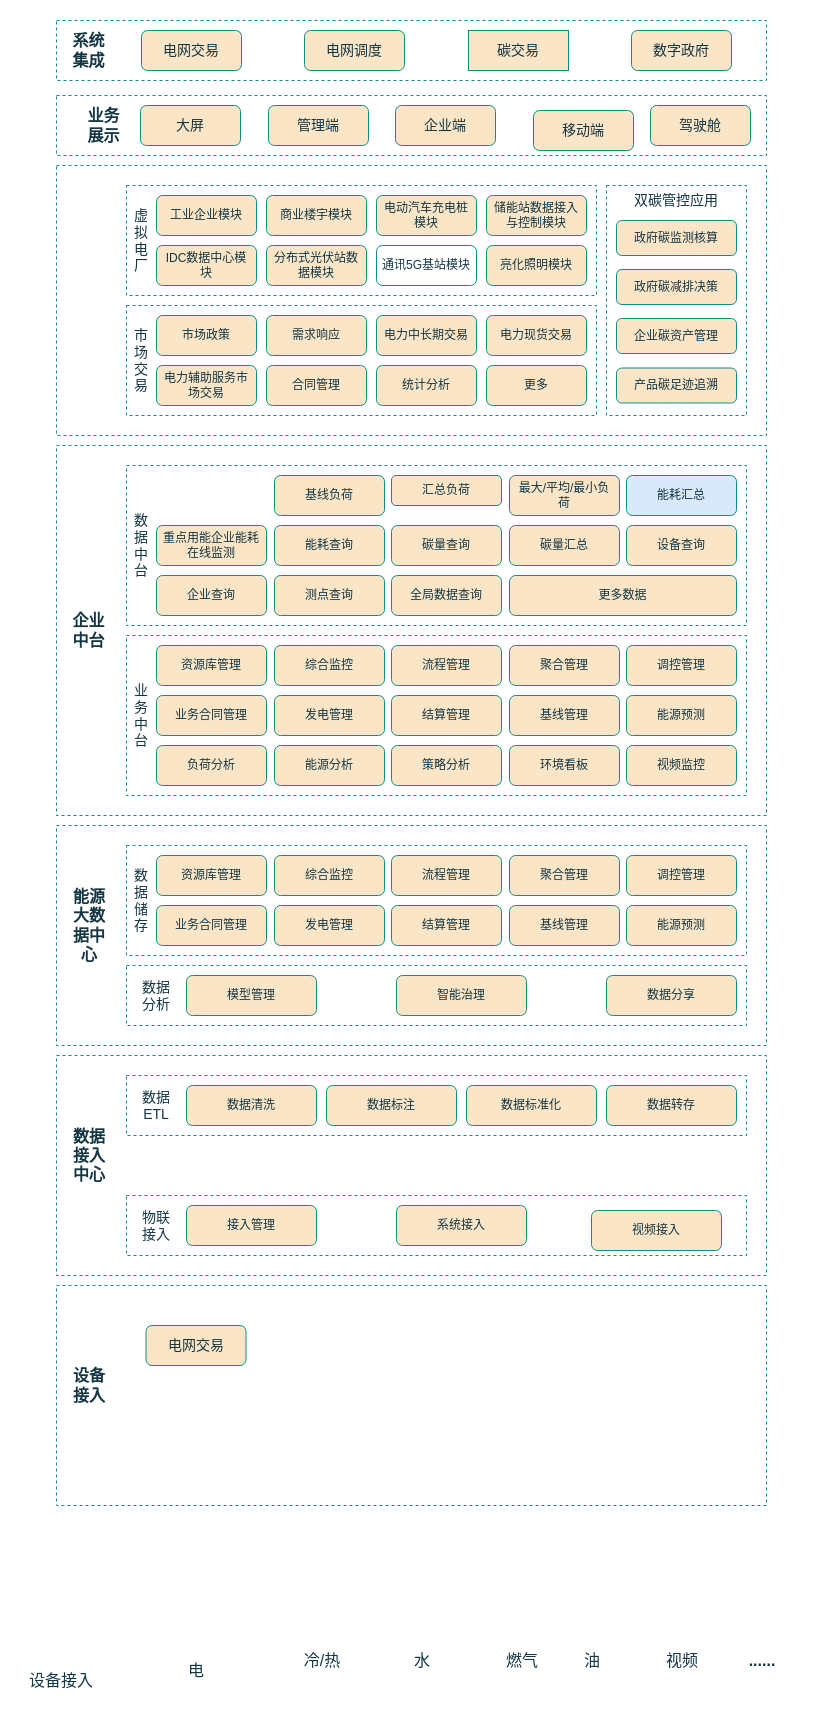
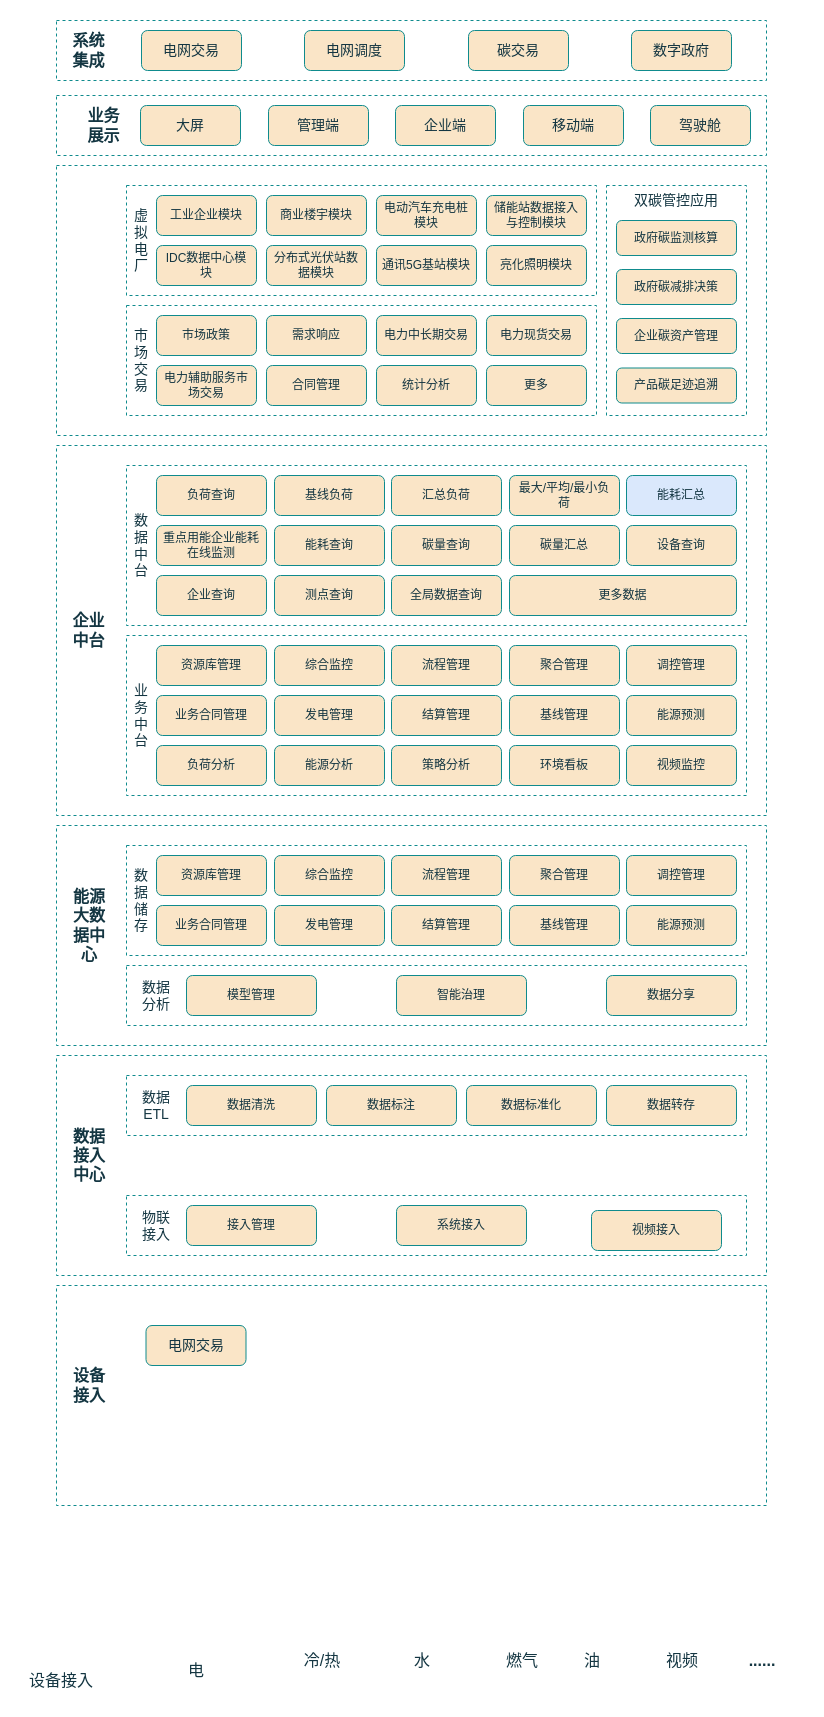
node "碳交易": shape rectangle -> rounded rectangle
node "移动端": moved (584, 131) -> (574, 126)
node "通讯5G基站模块": fillcolor #ffffff -> #fae5c7
node "汇总负荷": size 110x30 -> 110x40
node "负荷查询": added
